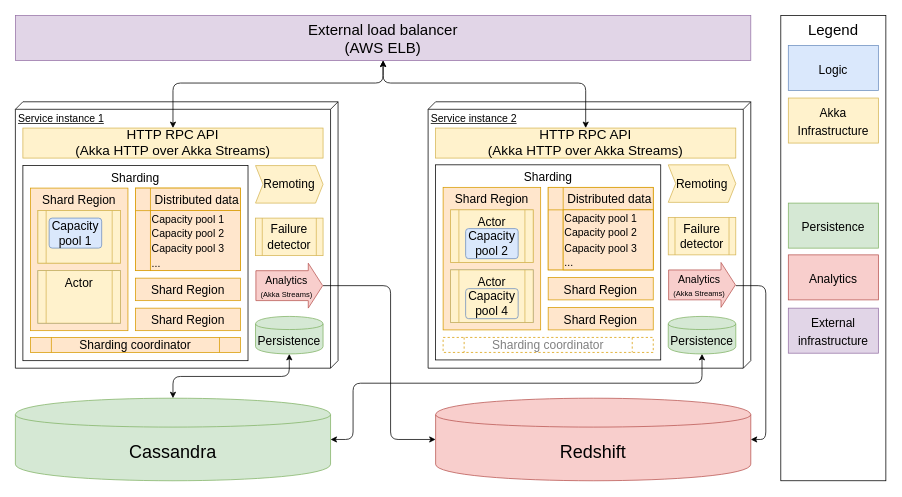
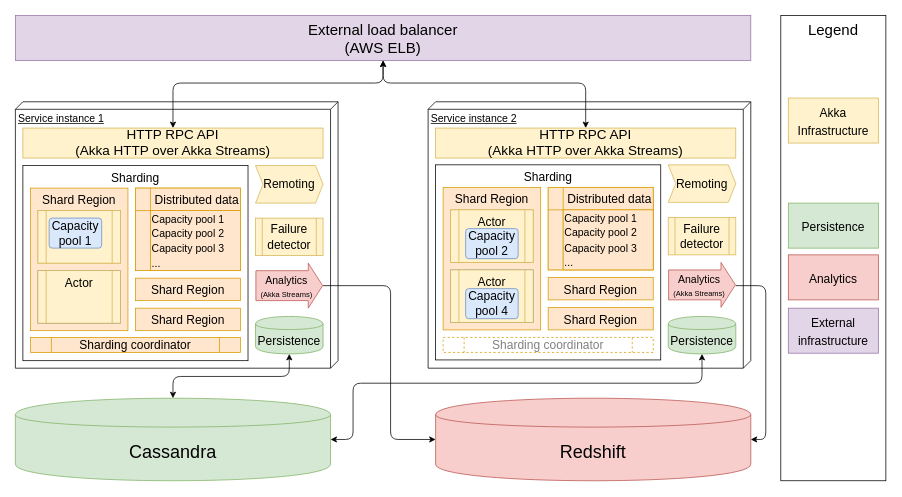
node "Logic": removed
node "Capacity pool 4": fillcolor #fff2cc -> #dae8fc
